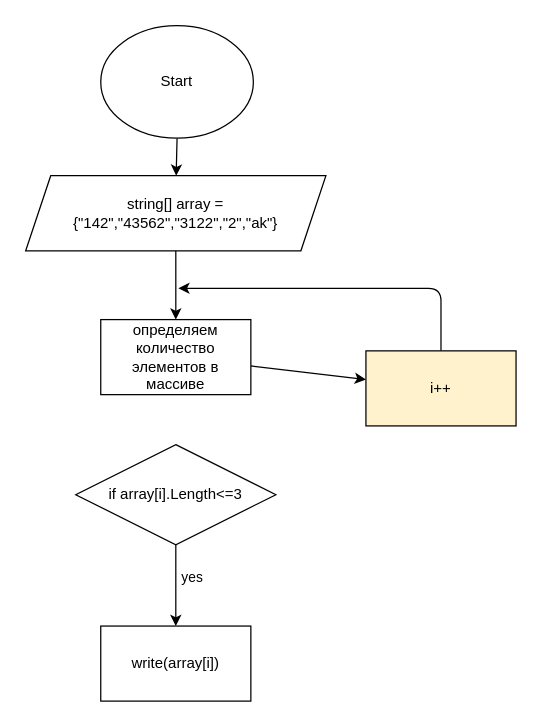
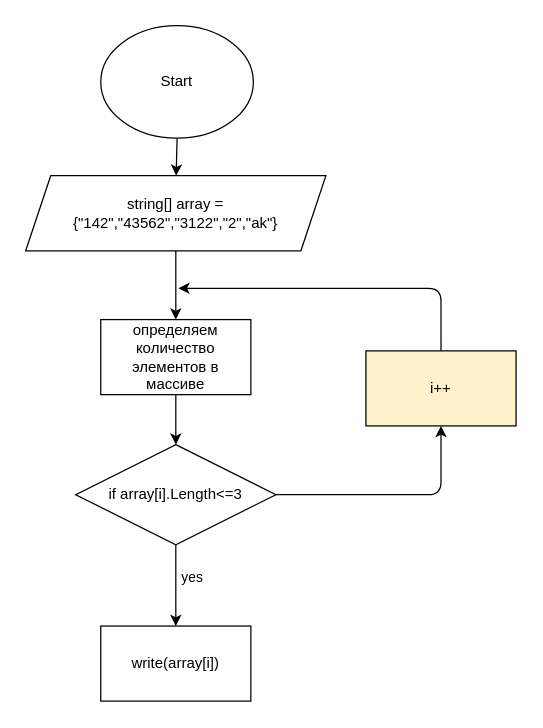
edge "определяем количество элементов в массиве" -> "i++": now "определяем количество элементов в массиве" -> "if array[i].Length<=3"
edge "if array[i].Length<=3" -> "i++": added
